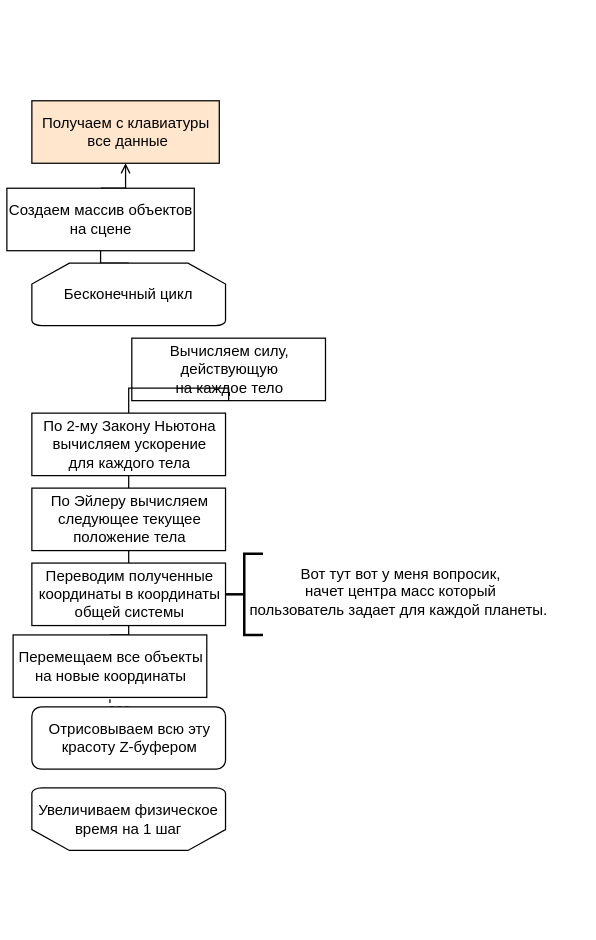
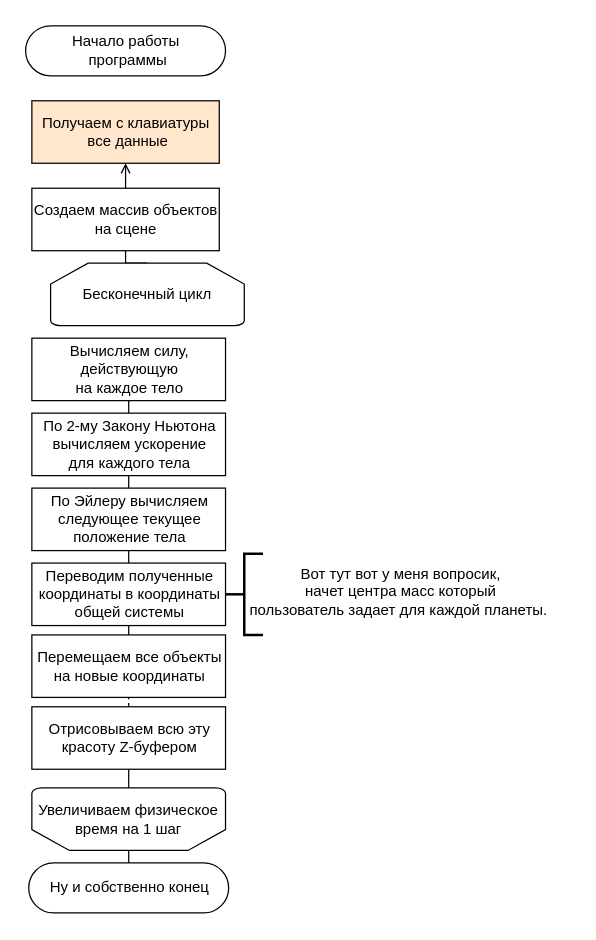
node "Начало работы программы": added
node "Создаем массив объектов на сцене": moved (101, 219) -> (126, 219)
node "Бесконечный цикл": moved (129, 294) -> (148, 294)
node "Вычисляем силу, действующую на каждое тело": moved (229, 369) -> (129, 369)
node "Перемещаем все объекты на новые координаты": moved (110, 666) -> (129, 666)
node "Отрисовываем всю эту красоту Z-буфером": shape rounded rectangle -> rectangle
edge "Отрисовываем всю эту красоту Z-буфером" -- "Увеличиваем физическое время на 1 шаг": added
edge "Увеличиваем физическое время на 1 шаг" -- "Ну и собственно конец": added
node "Ну и собственно конец": added
